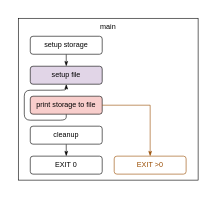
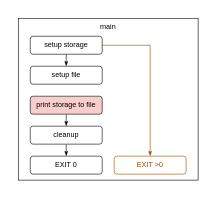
edge "setup storage" -> "EXIT >0": added
node "setup file": fillcolor #e1d5e7 -> #ffffff
edge "print storage to file" -> "setup file": now "print storage to file" -> "cleanup"
edge "print storage to file" -> "EXIT >0": removed
